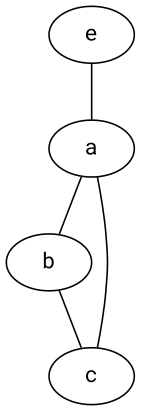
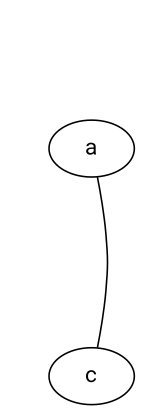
node "e": removed
node "b": removed
